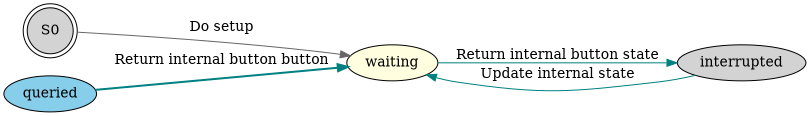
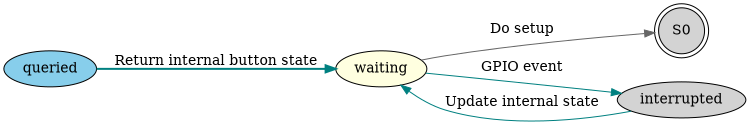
edge "S0" -> "waiting": reversed
edge "waiting" -> "interrupted": label "Return internal button state" -> "GPIO event"
edge "queried" -> "waiting": label "Return internal button button" -> "Return internal button state"
